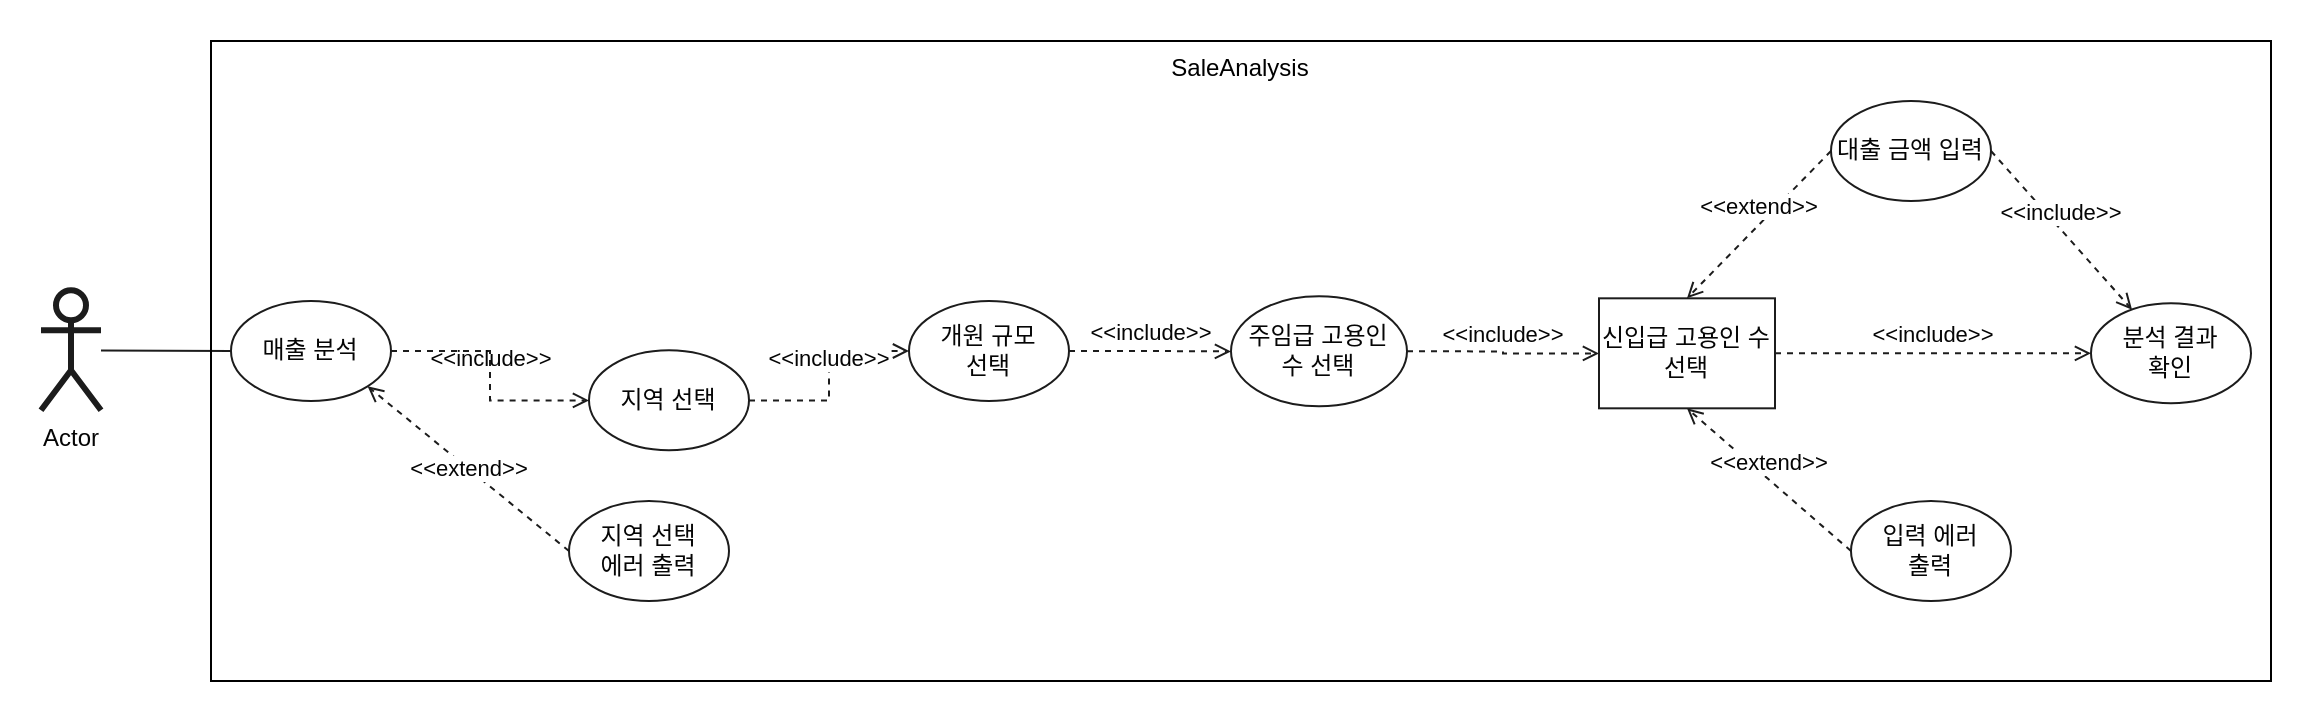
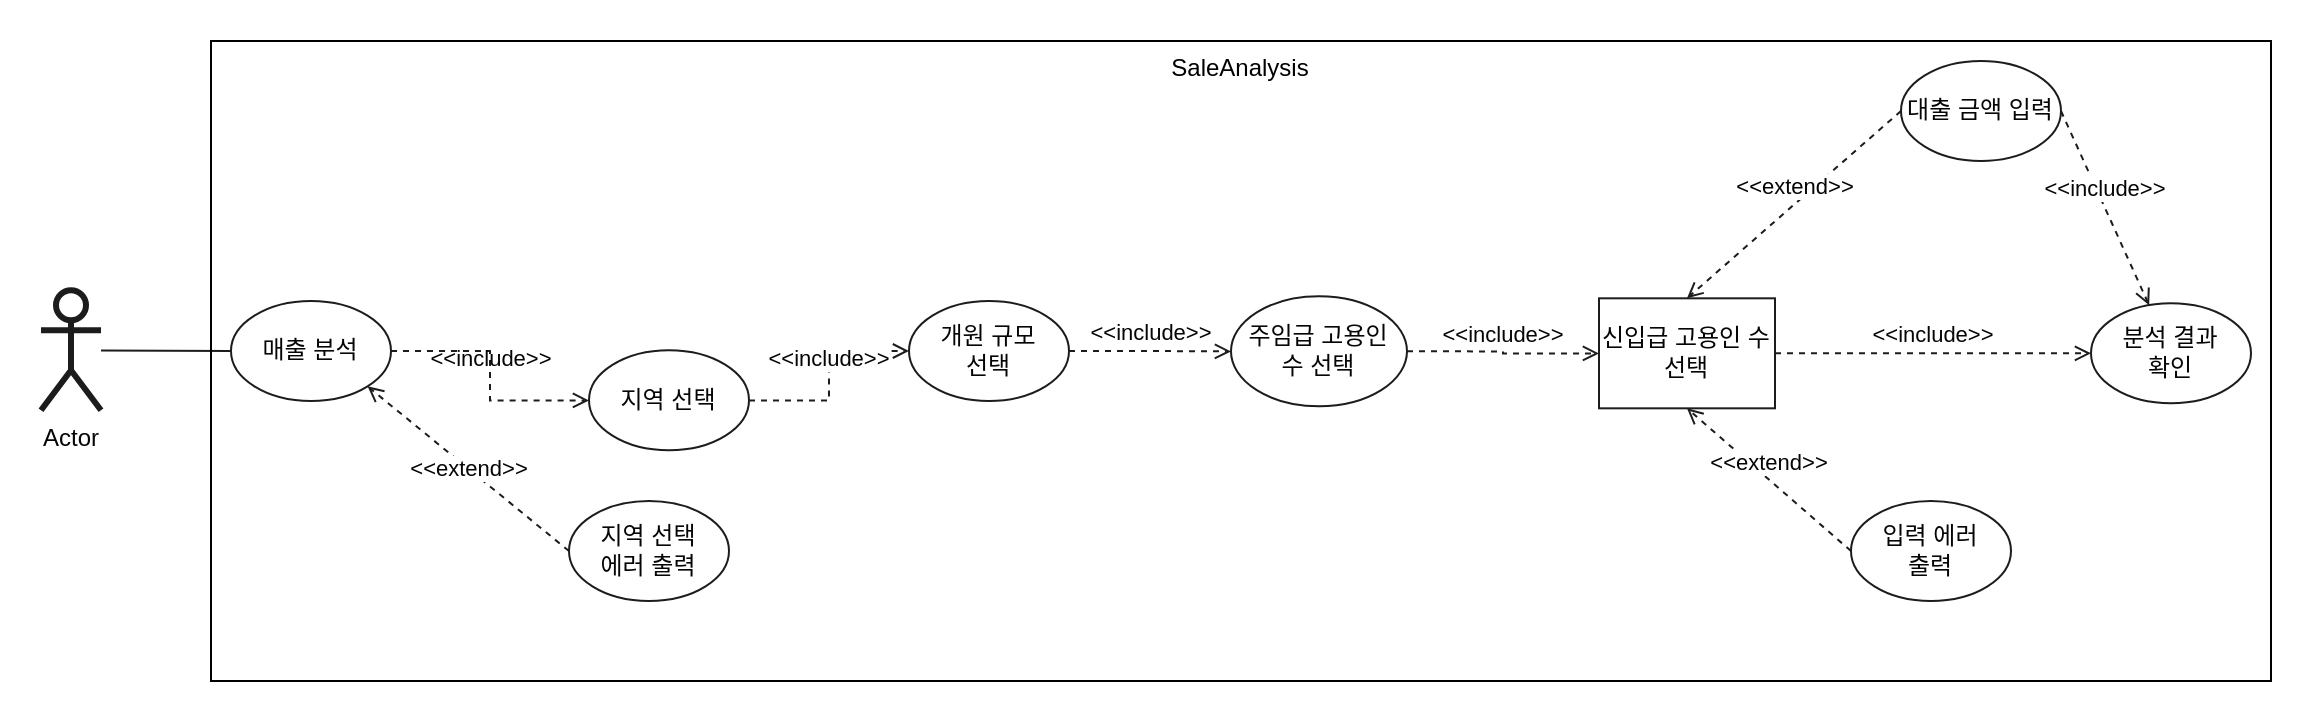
node "대출 금액 입력": moved (1911, 151) -> (1981, 111)
